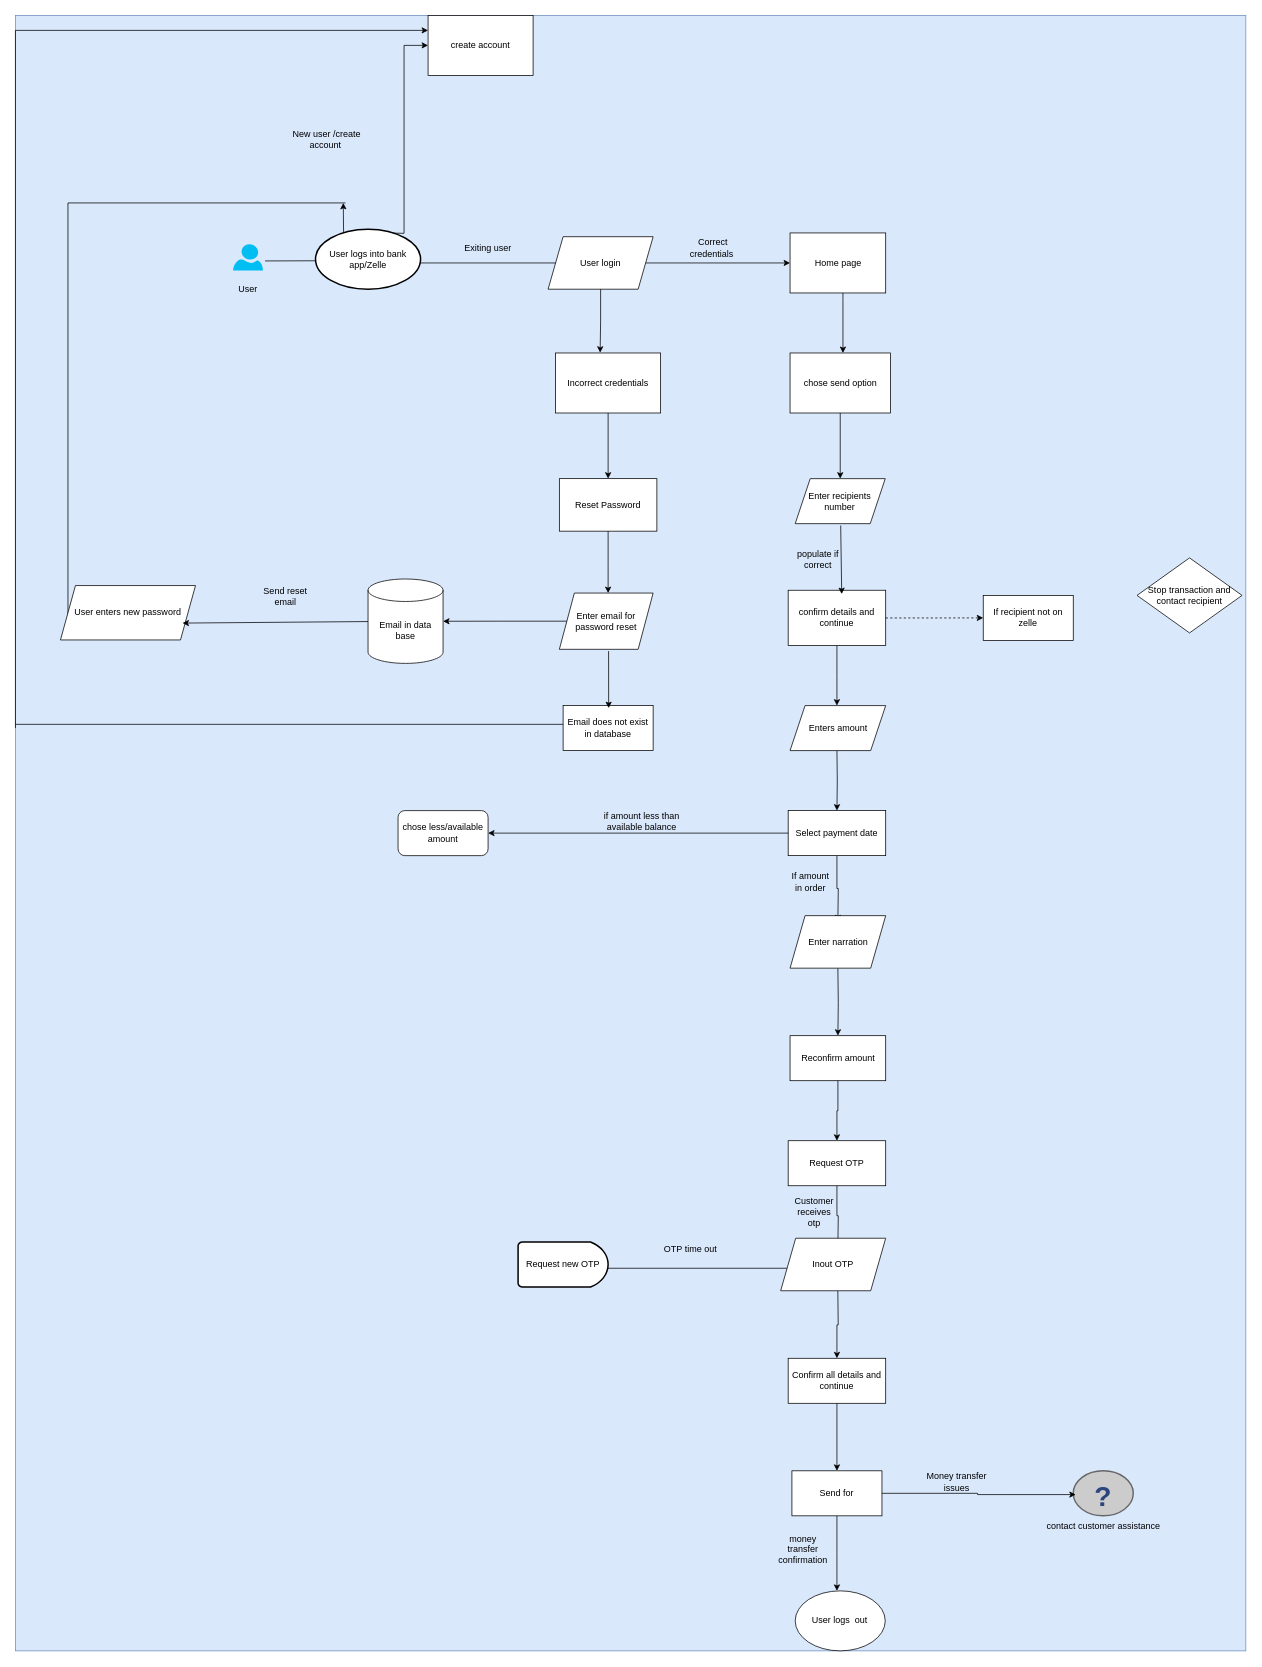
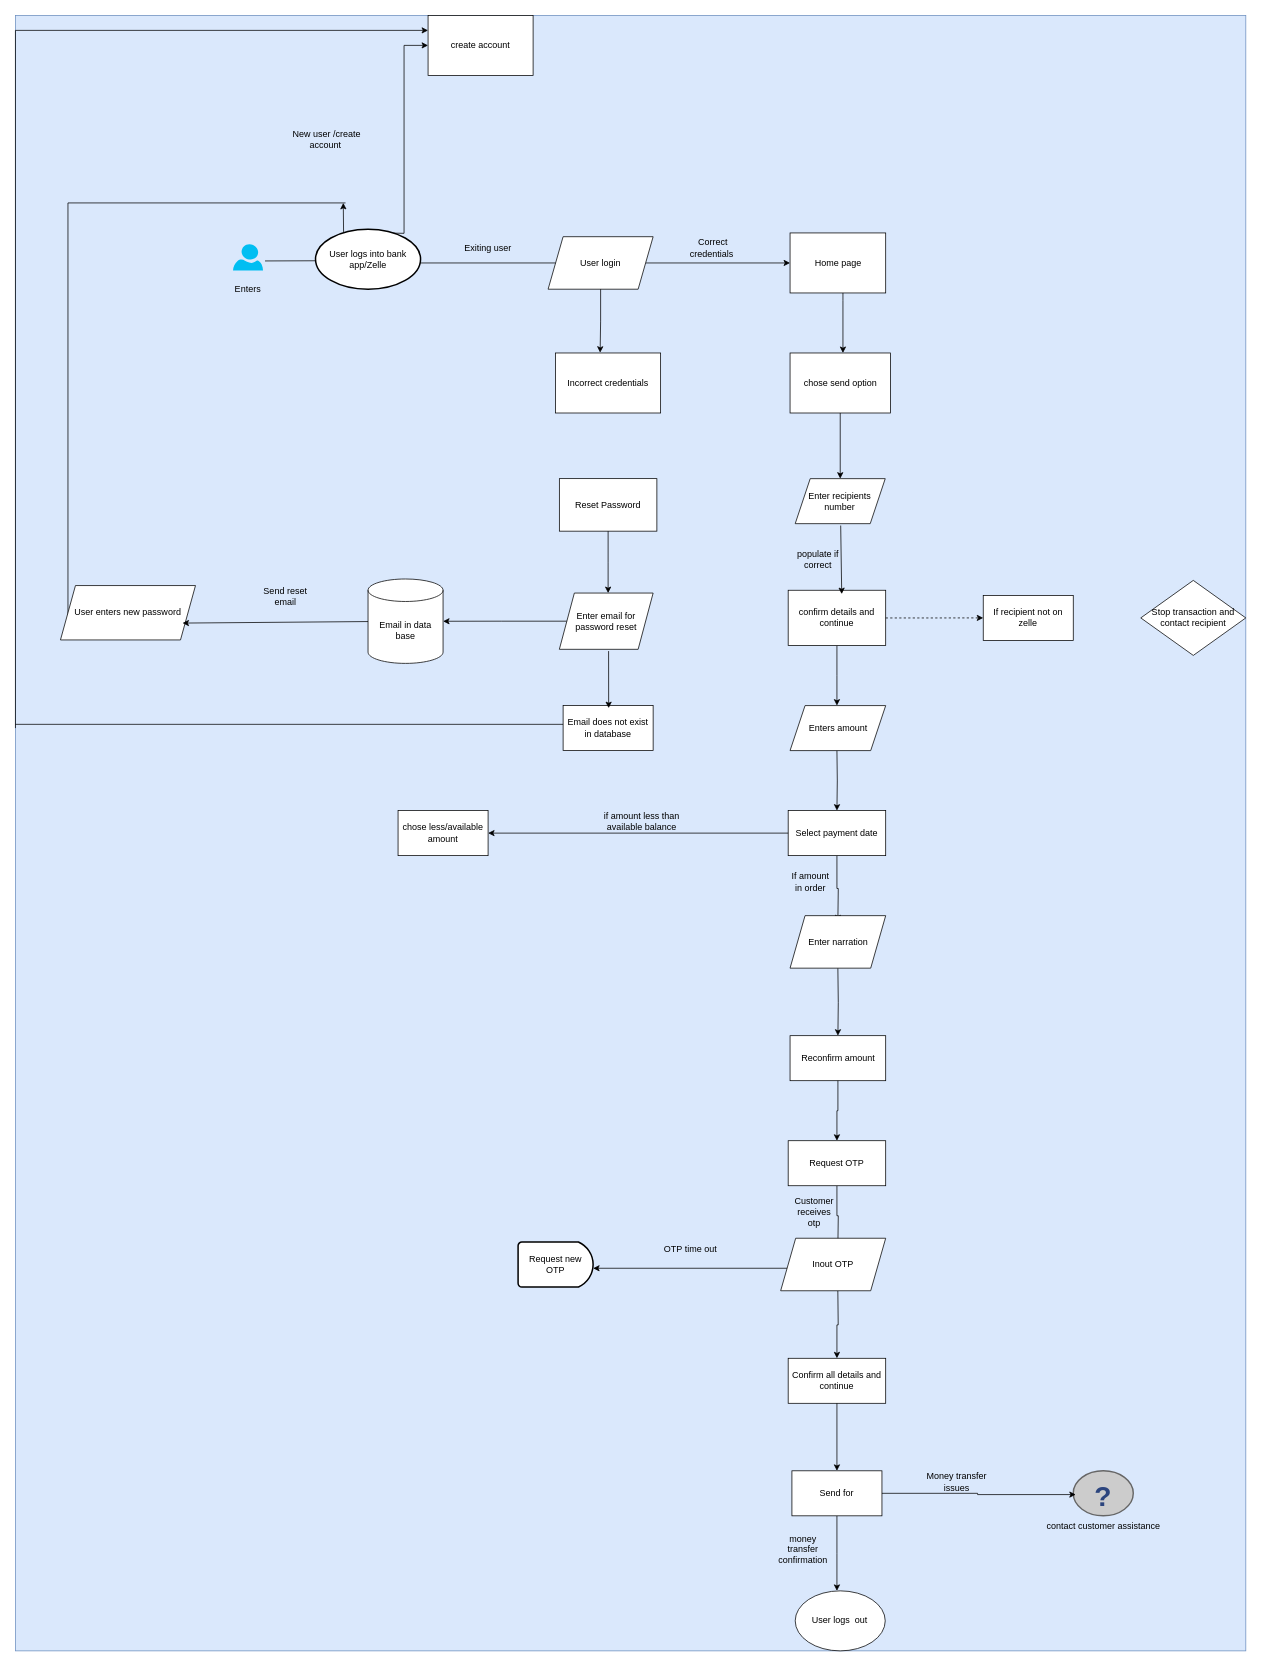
node "User": label "User" -> "Enters"
edge "Incorrect credentials" -> "Reset Password": removed
node "Stop transaction and contact recipient": moved (1189, 595) -> (1193, 618)
node "chose less/available amount": shape rounded rectangle -> rectangle
node "Request new OTP": size 90x45 -> 75x45
